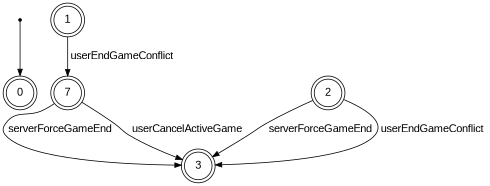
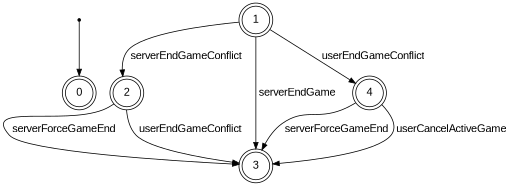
edge "1" -> "2": added, label "serverEndGameConflict"
edge "1" -> "3": added, label "serverEndGame"
node "7": label "7" -> "4"
